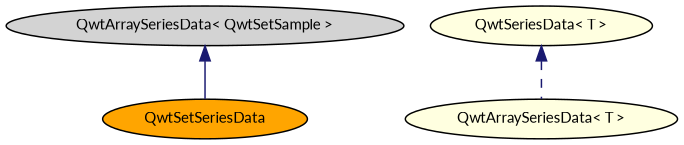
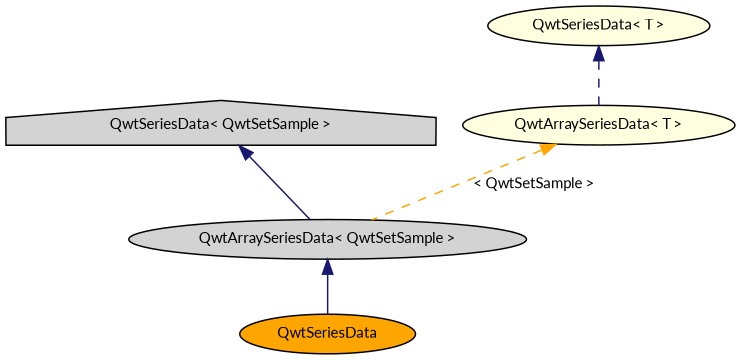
node "QwtSetSeriesData": label "QwtSetSeriesData" -> "QwtSeriesData"
node "QwtSeriesData< QwtSetSample >": added
edge "QwtArraySeriesData< QwtSetSample >" -> "QwtArraySeriesData< T >": added, label "< QwtSetSample >"
